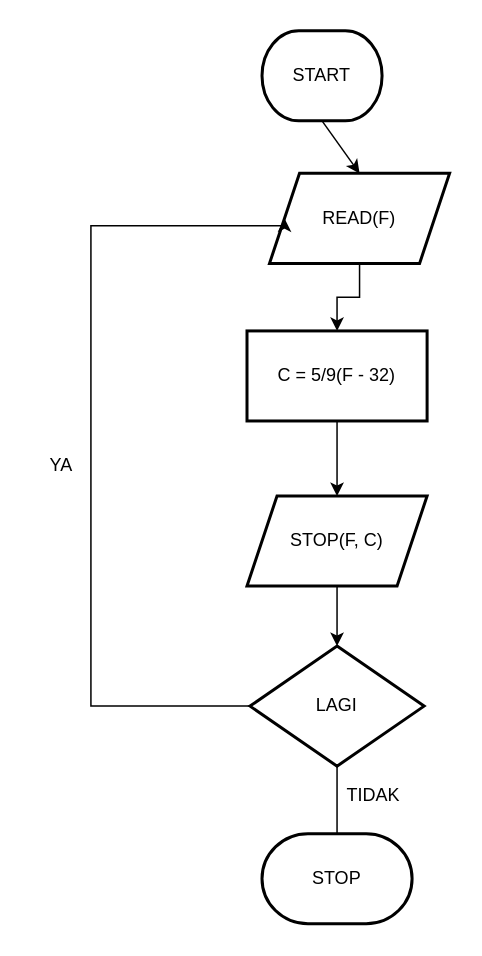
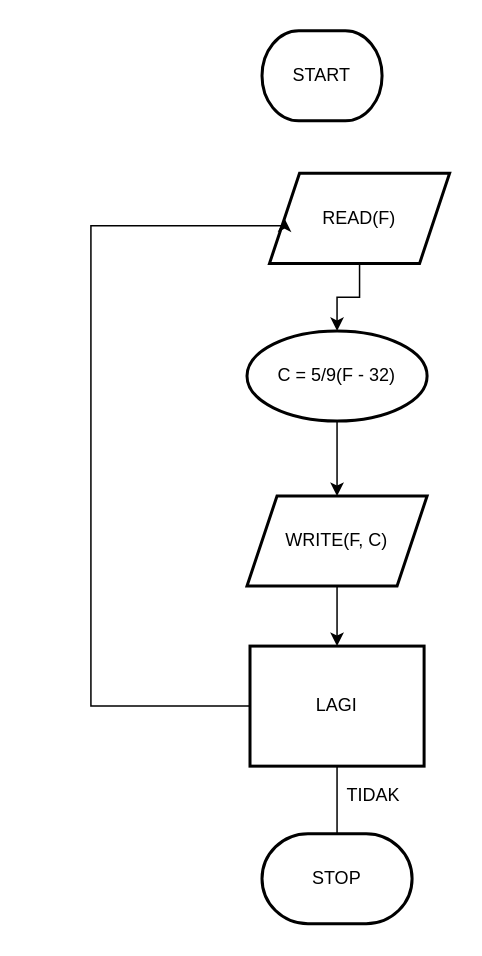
edge "START" -> "READ(F)": removed
node "C = 5/9(F - 32)": shape rectangle -> ellipse
node "YA": removed
node "STOP(F, C)": label "STOP(F, C)" -> "WRITE(F, C)"
node "LAGI": shape diamond -> rectangle
